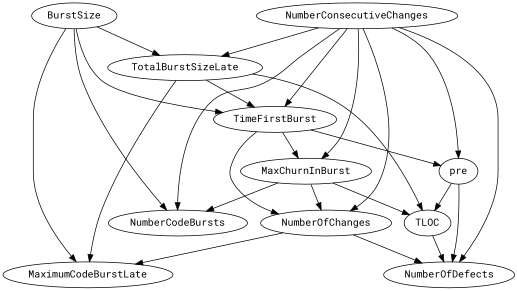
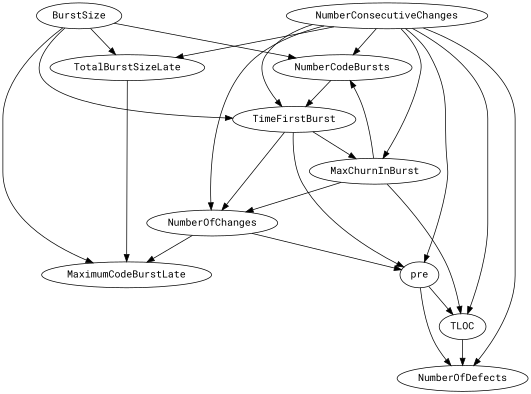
edge "TotalBurstSizeLate" -> "TimeFirstBurst": now "NumberCodeBursts" -> "TimeFirstBurst"
edge "TotalBurstSizeLate" -> "TLOC": now "NumberConsecutiveChanges" -> "TLOC"
edge "NumberOfChanges" -> "NumberOfDefects": now "NumberOfChanges" -> "pre"
